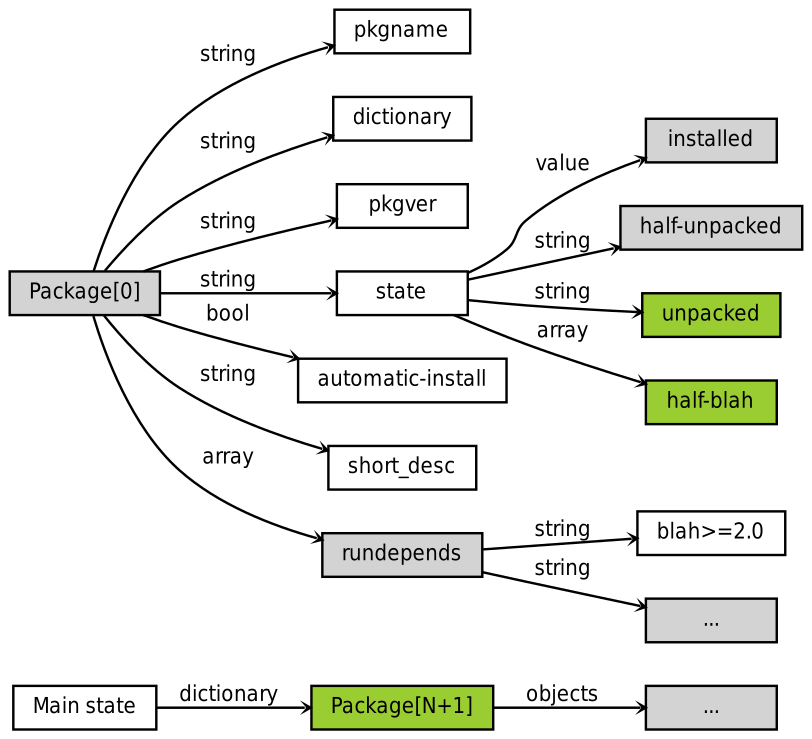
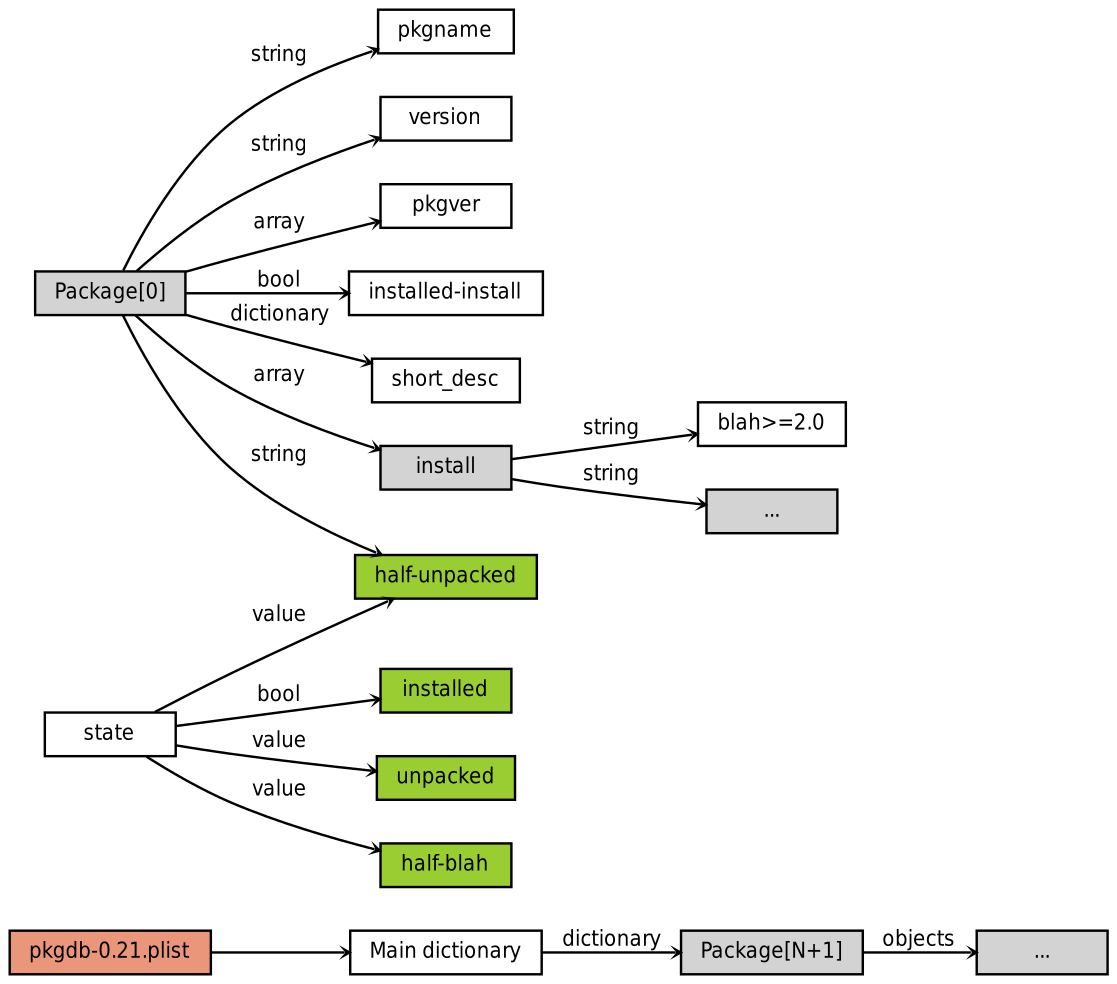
node "dictionary": label "dictionary" -> "version"
node "installed": fillcolor lightgrey -> yellowgreen
edge "state" -> "installed": label "value" -> "bool"
edge "Package[0]" -> "pkgver": label "string" -> "array"
node "half-unpacked": fillcolor lightgrey -> yellowgreen
edge "state" -> "half-unpacked": label "string" -> "value"
edge "Package[0]" -> "state": now "Package[0]" -> "half-unpacked"
edge "state" -> "unpacked": label "string" -> "value"
edge "state" -> "half-blah": label "array" -> "value"
edge "Package[0]" -> "short_desc": label "string" -> "dictionary"
node "automatic-install": label "automatic-install" -> "installed-install"
node "rundepends": label "rundepends" -> "install"
node "Main state": label "Main state" -> "Main dictionary"
node "Package[N+1]": fillcolor yellowgreen -> lightgrey
node "pkgdb-0.21.plist": added
